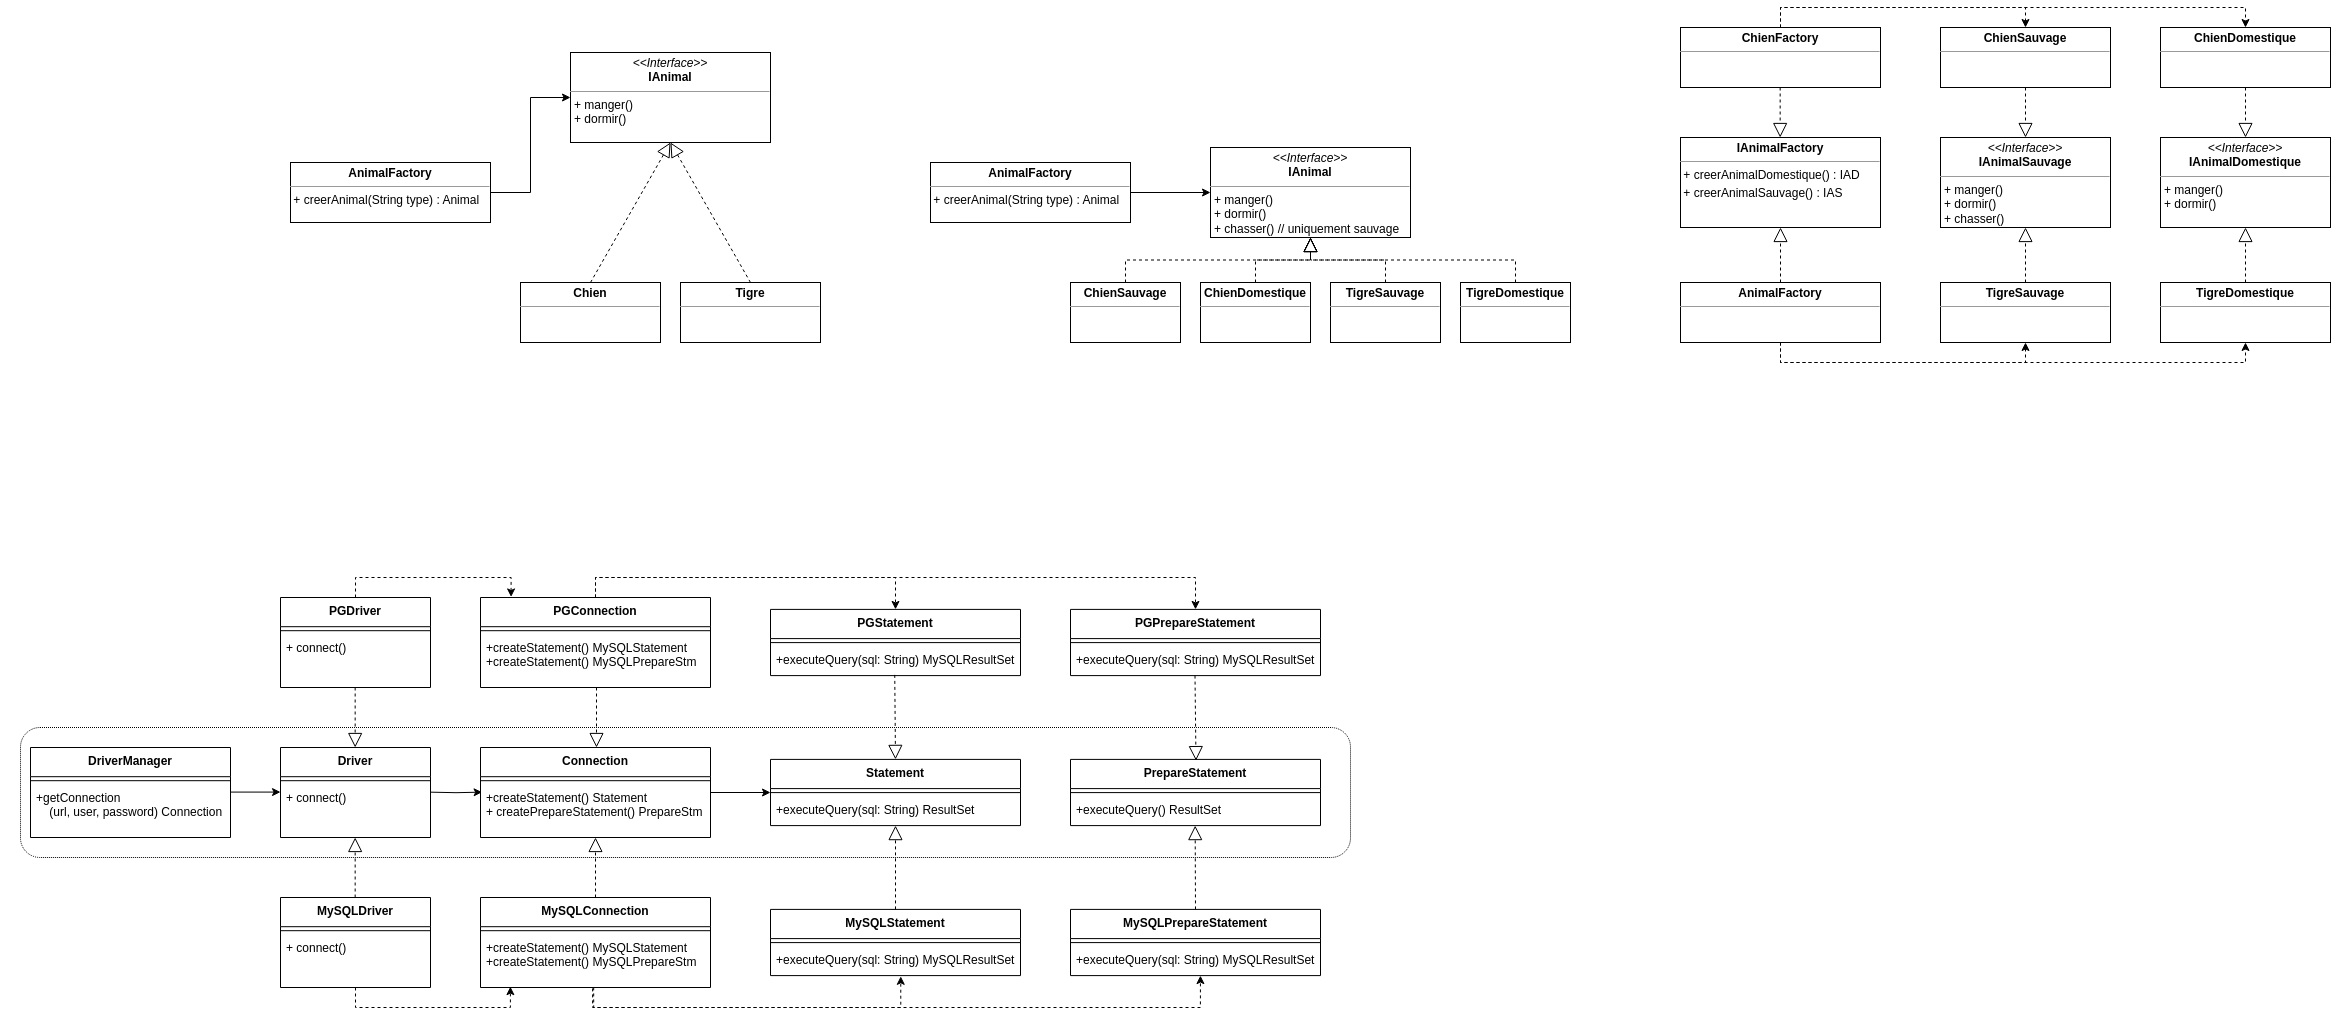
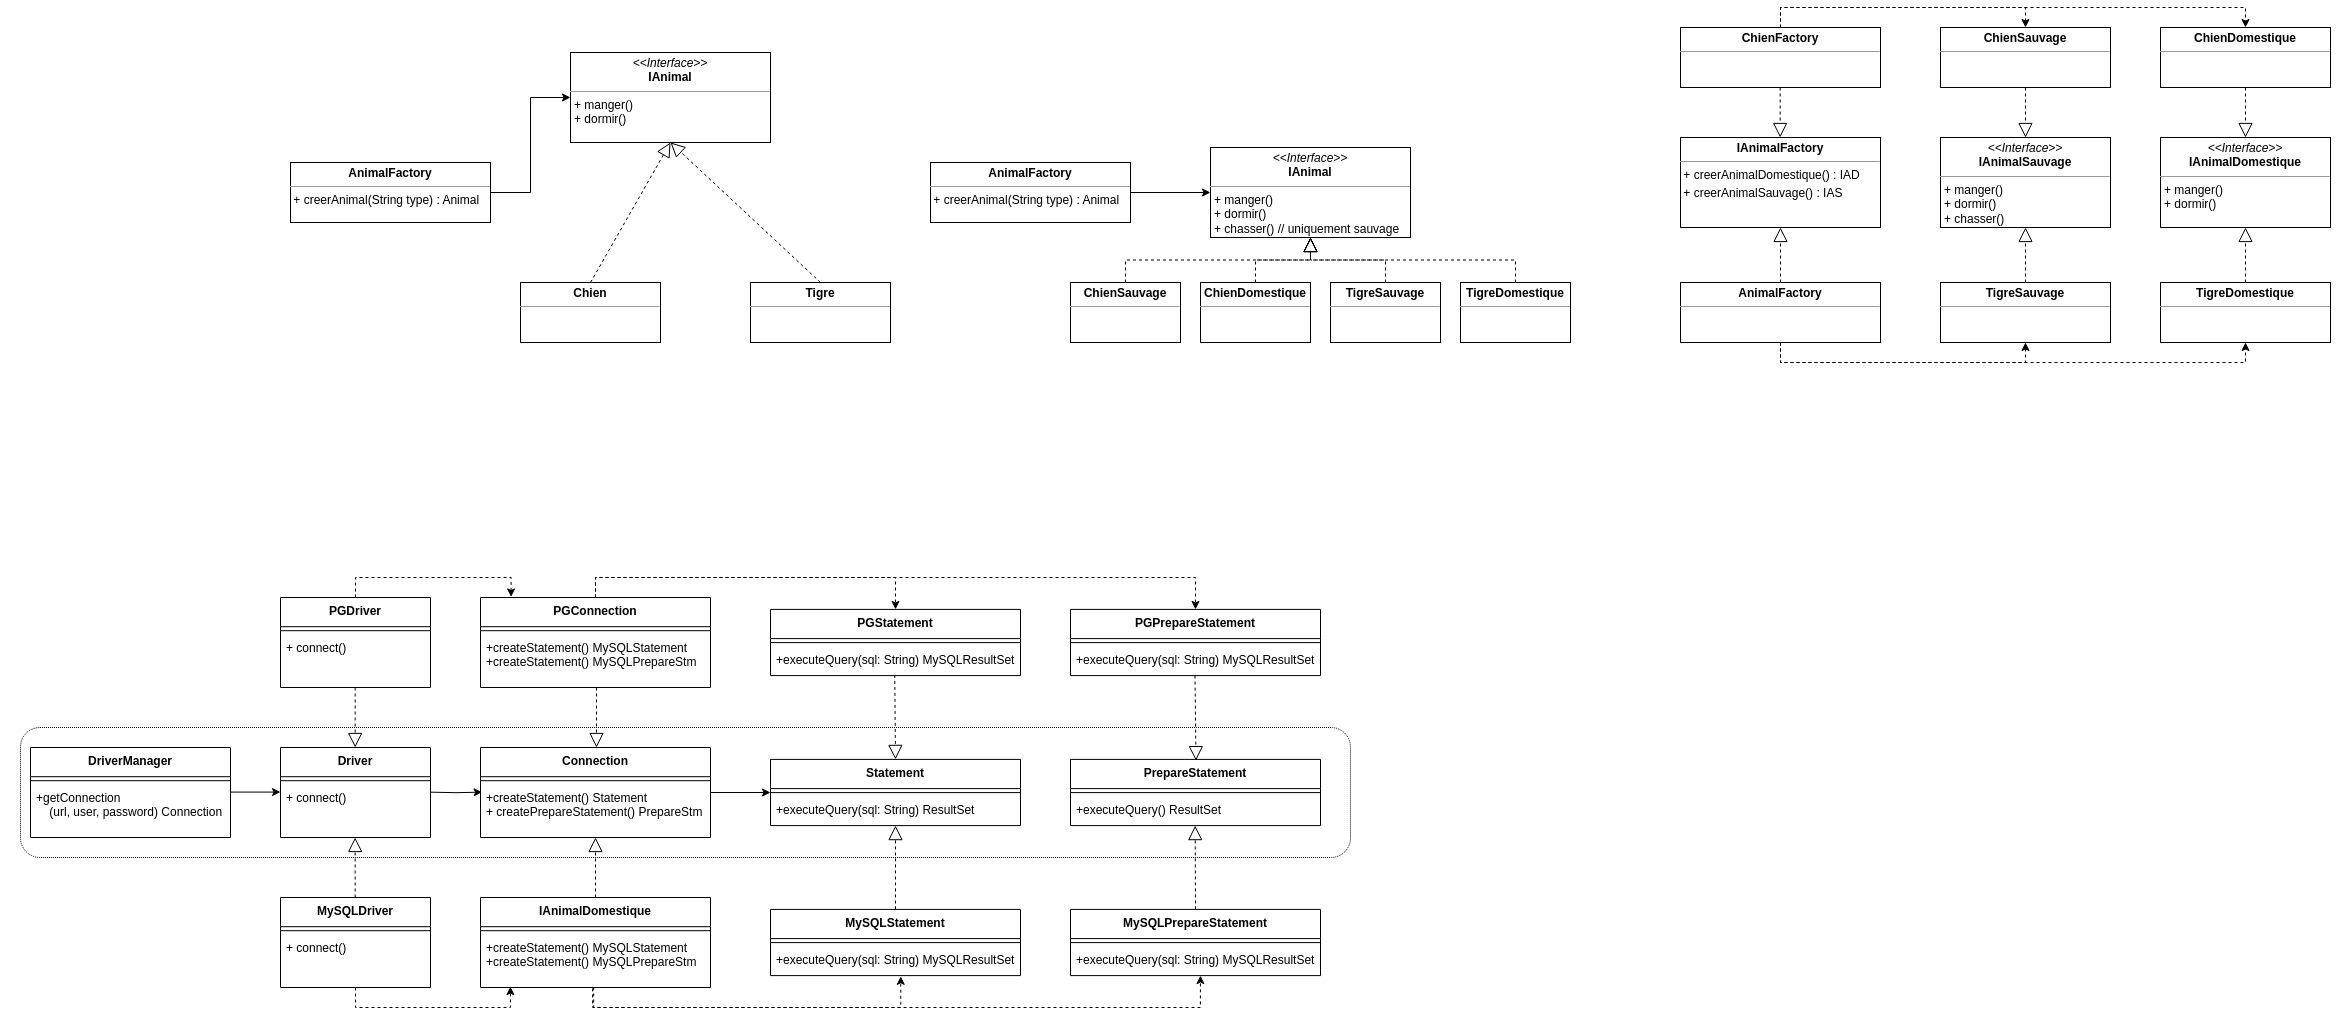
node "Tigre": moved (751, 313) -> (821, 313)
node "MySQLConnection": label "MySQLConnection" -> "IAnimalDomestique"
